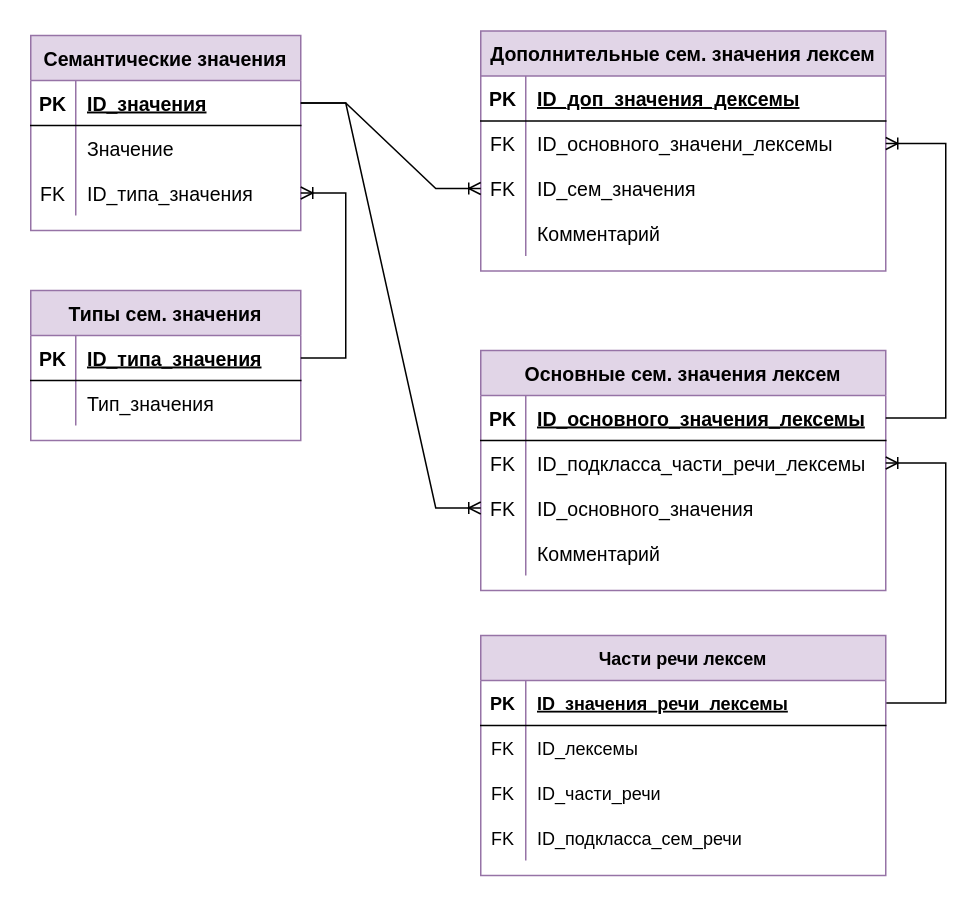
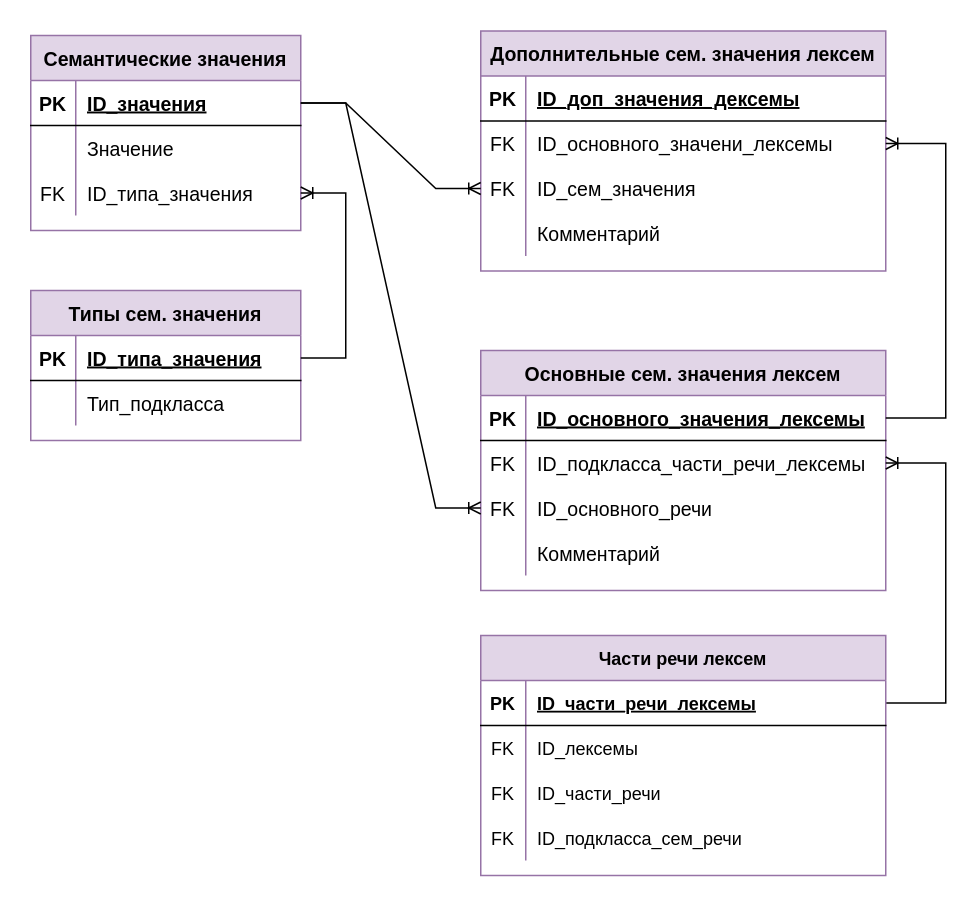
node "Тип_значения": label "Тип_значения" -> "Тип_подкласса"
node "ID_основного_значения": label "ID_основного_значения" -> "ID_основного_речи"
node "ID_значения_речи_лексемы": label "ID_значения_речи_лексемы" -> "ID_части_речи_лексемы"
